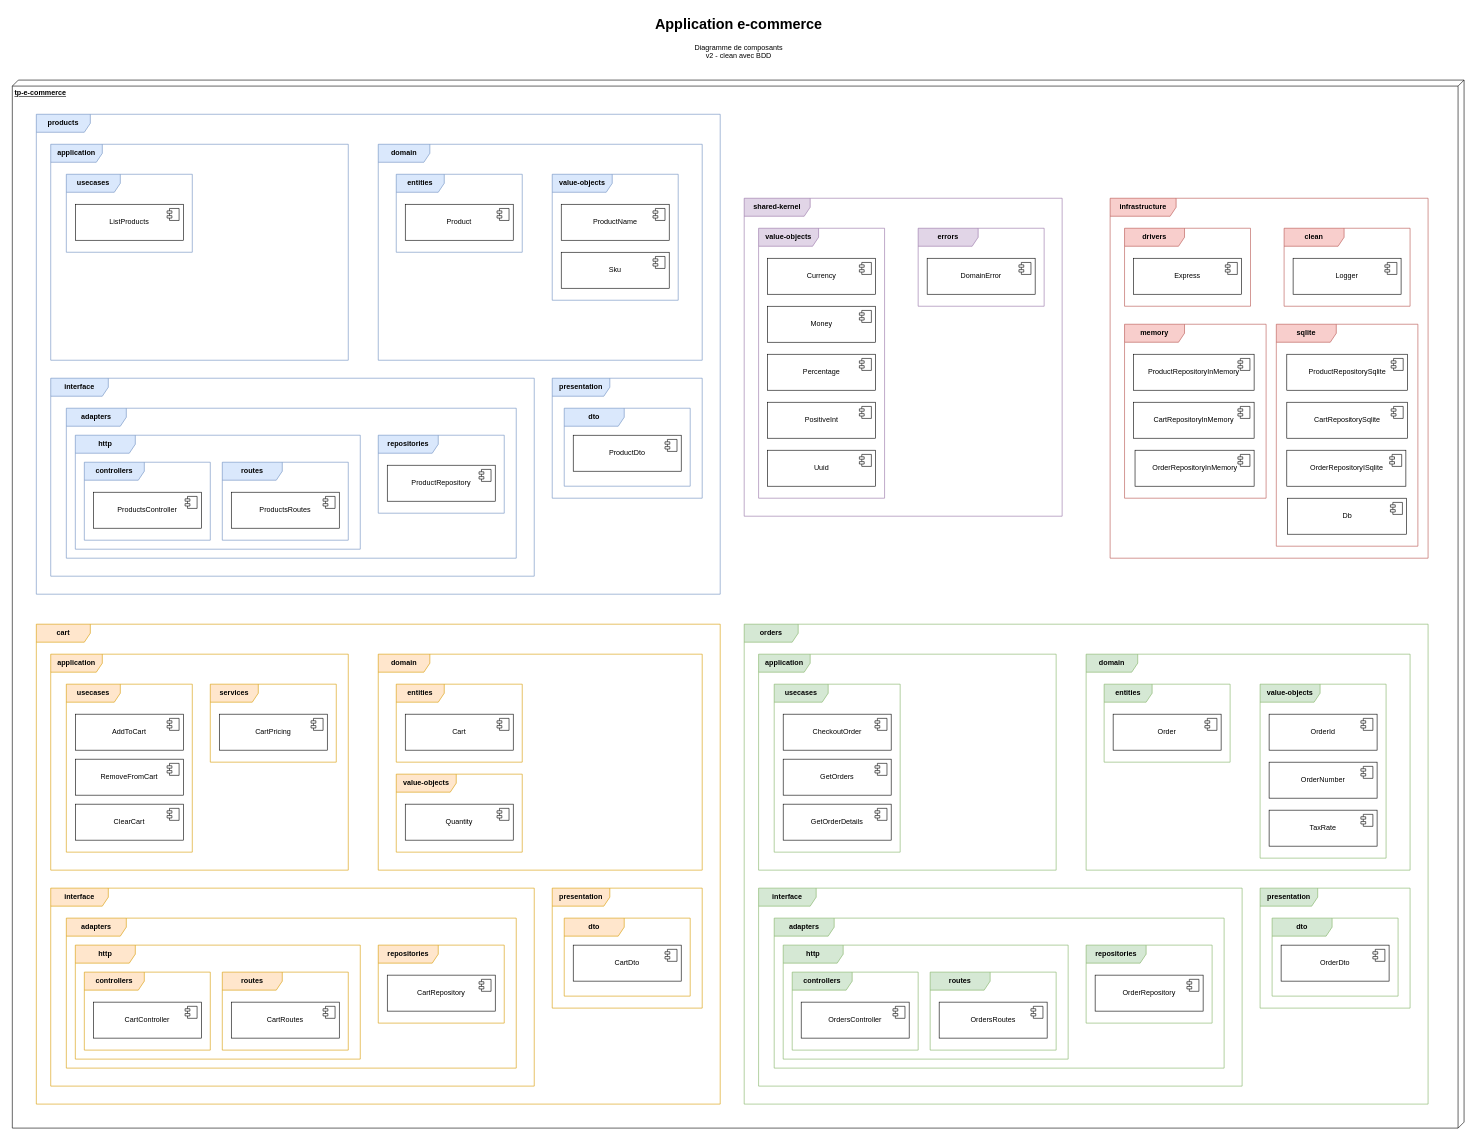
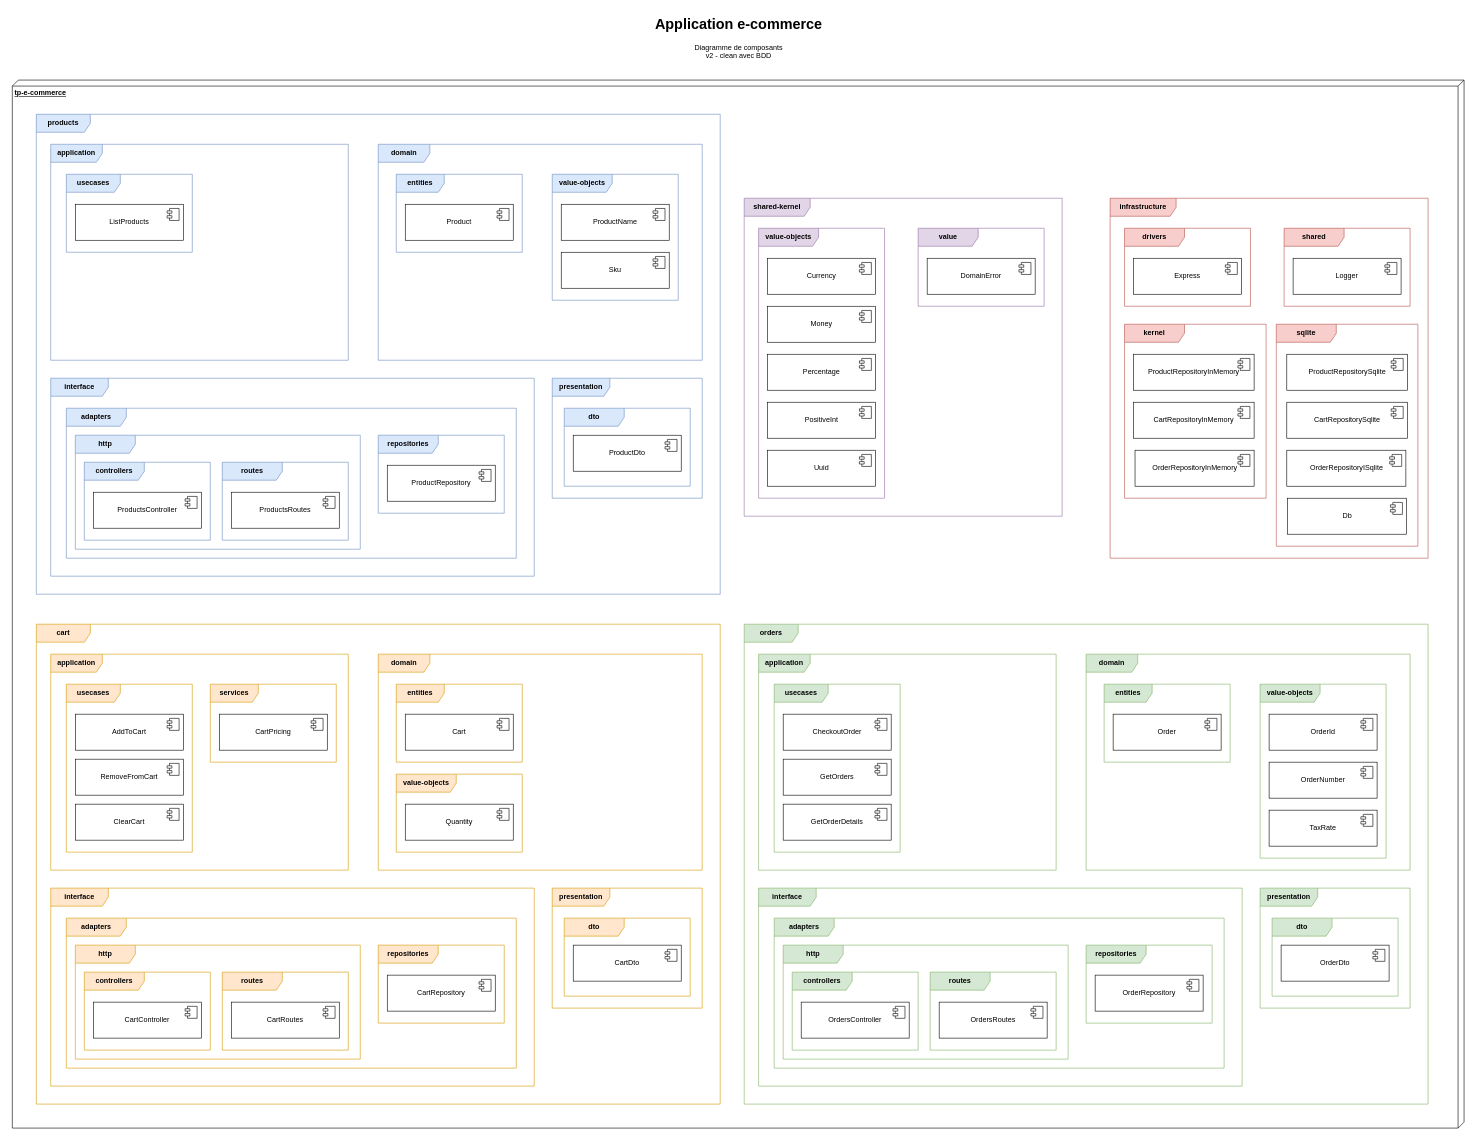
node "errors": label "errors" -> "value"
node "clean": label "clean" -> "shared"
node "memory": label "memory" -> "kernel"
